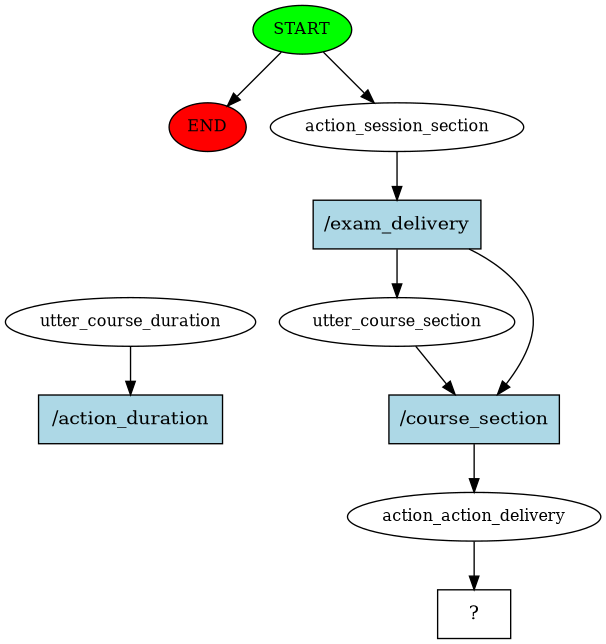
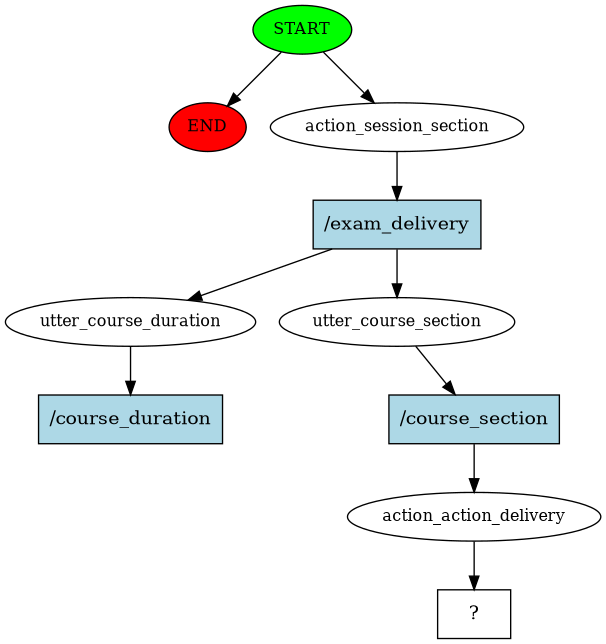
edge "/exam_delivery" -> "/course_section": now "/exam_delivery" -> "utter_course_duration"
node "/action_duration": label "/action_duration" -> "/course_duration"
